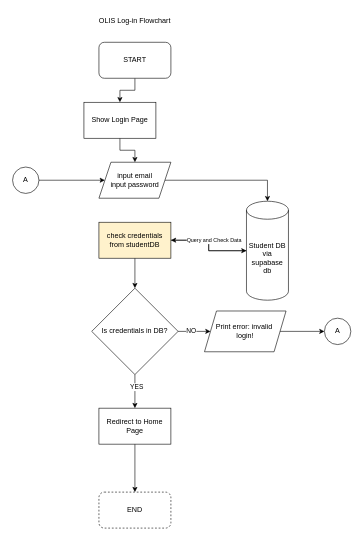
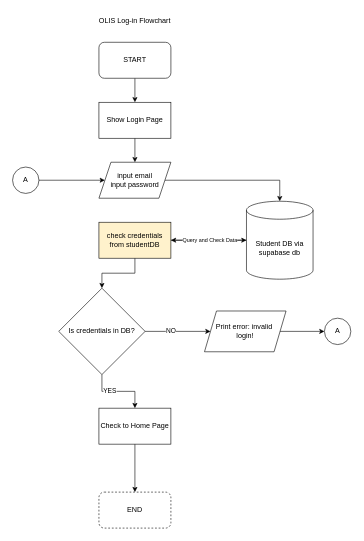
node "Show Login Page": moved (120, 120) -> (135, 120)
node "Student DB via supabase db": size 42x99 -> 67x78
node "Is credentials in DB?": moved (135, 332) -> (102, 332)
node "Redirect to Home Page": label "Redirect to Home Page" -> "Check to Home Page"
